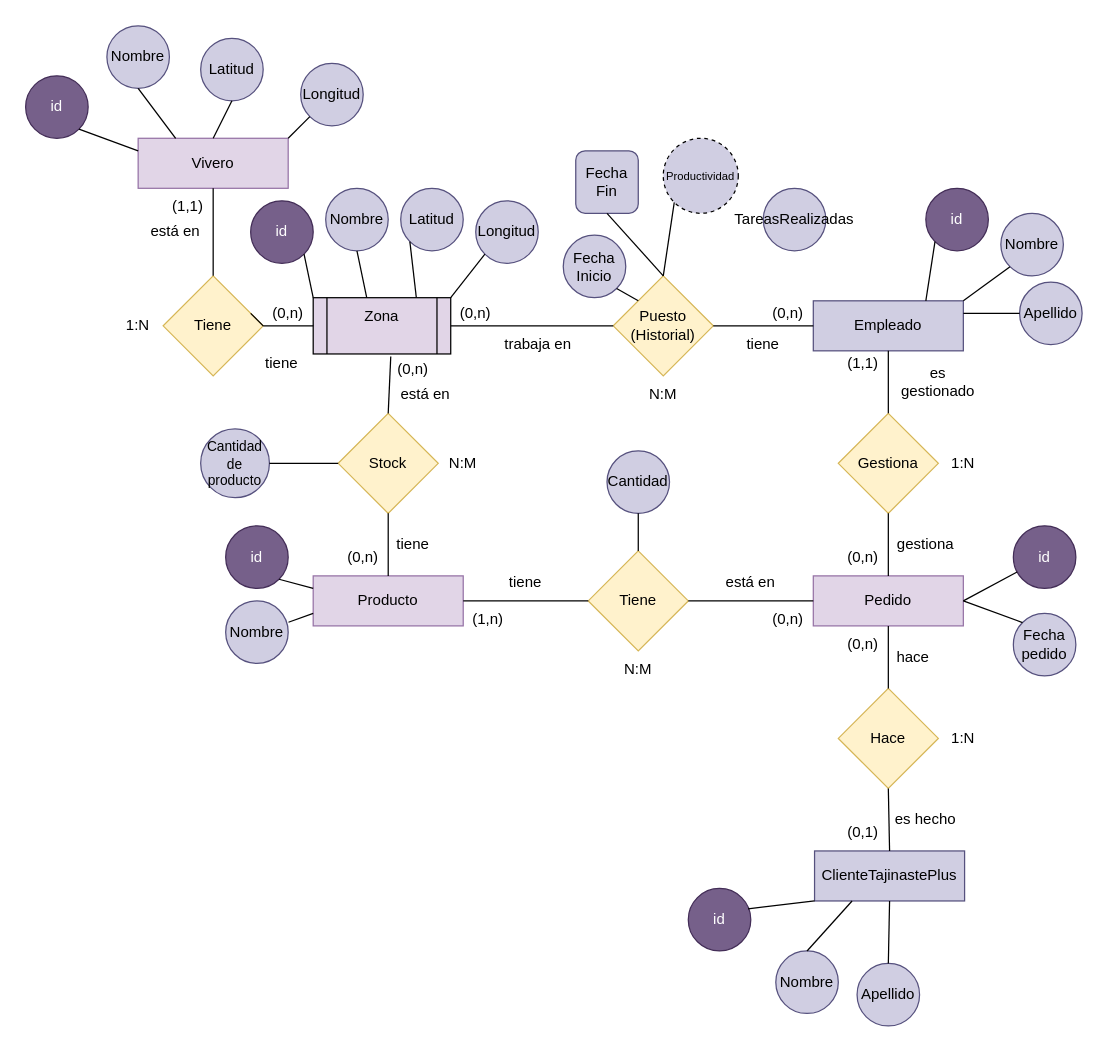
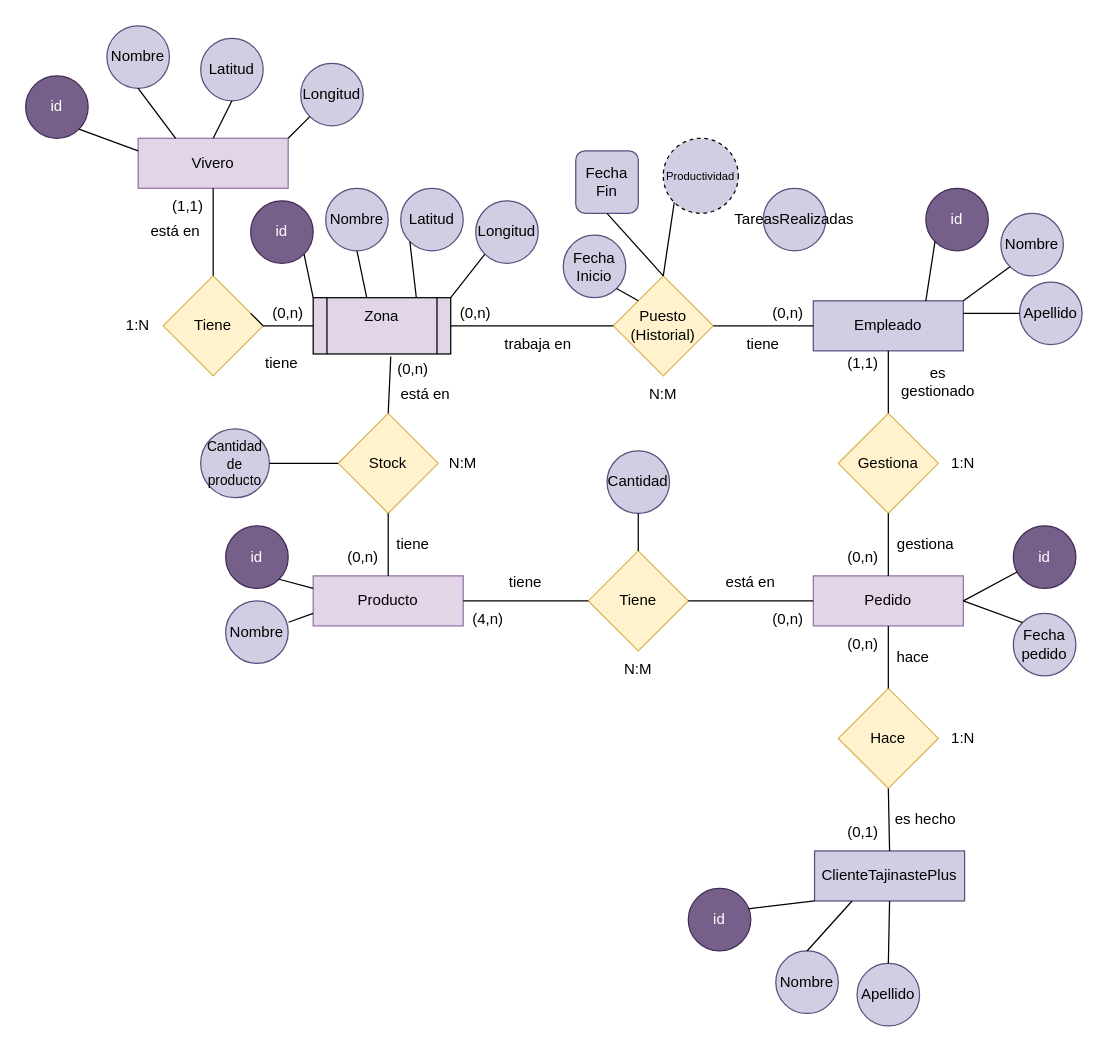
node "(1,n)": label "(1,n)" -> "(4,n)"
